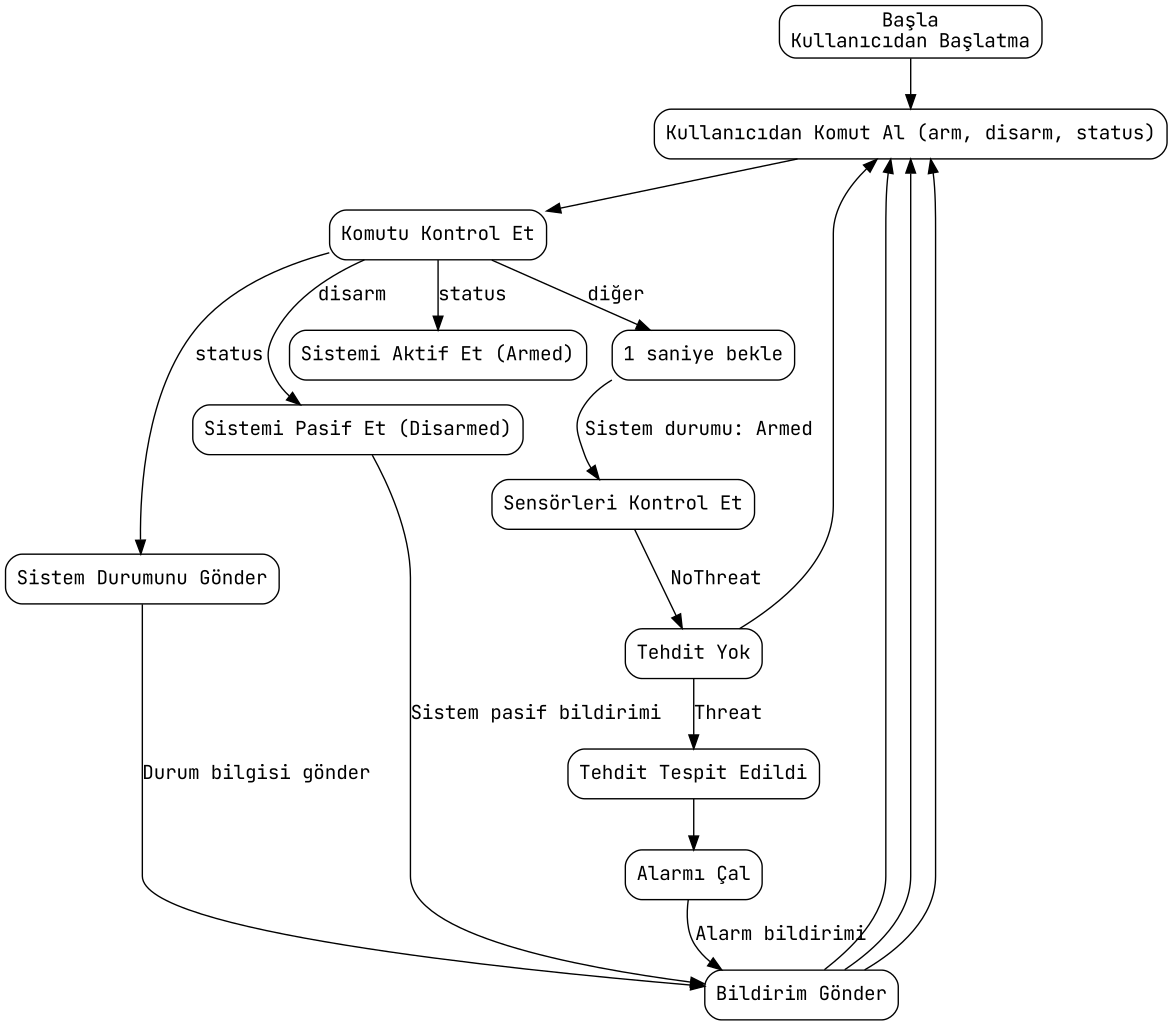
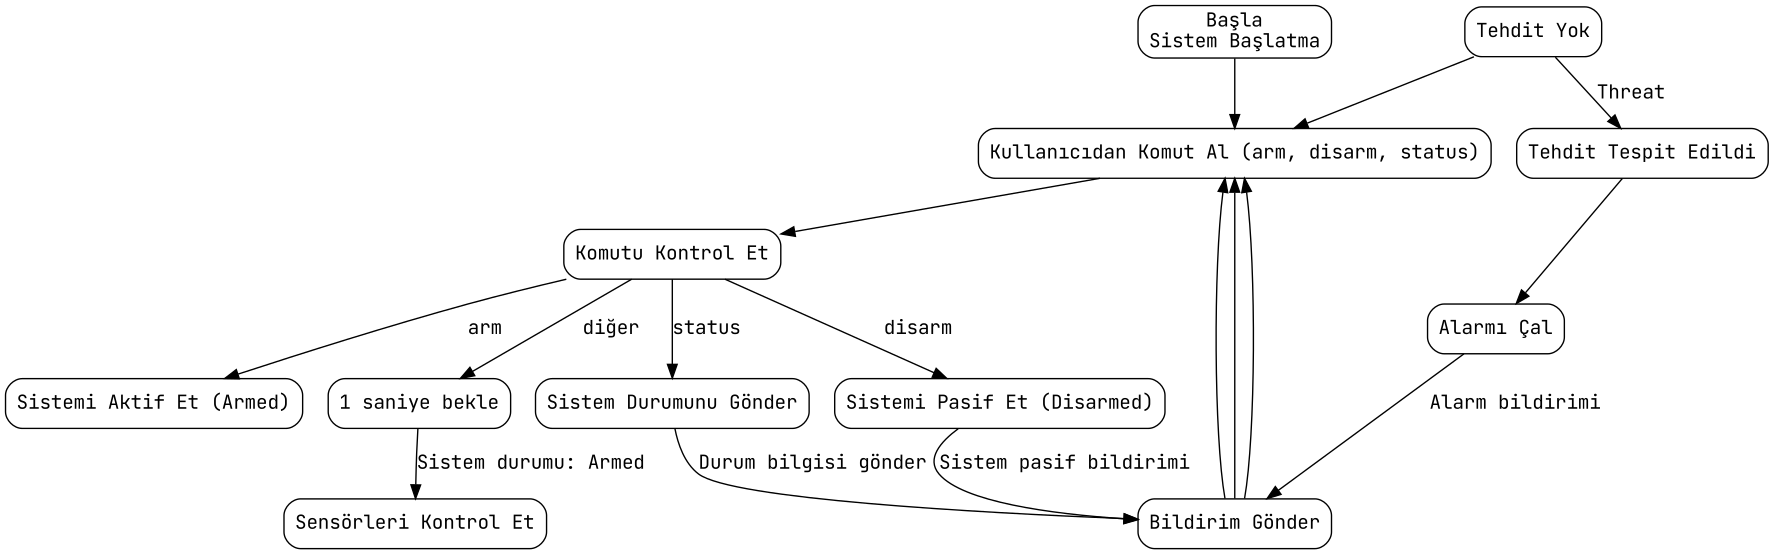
node "Başla Kullanıcıdan Başlatma": label "Başla Kullanıcıdan Başlatma" -> "Başla Sistem Başlatma"
edge "Komutu Kontrol Et" -> "Sistemi Aktif Et (Armed)": label "status" -> "arm"
edge "Sensörleri Kontrol Et" -> "Tehdit Yok": removed, label "NoThreat"
